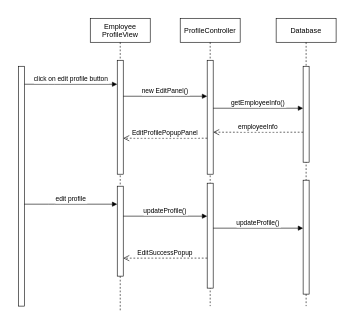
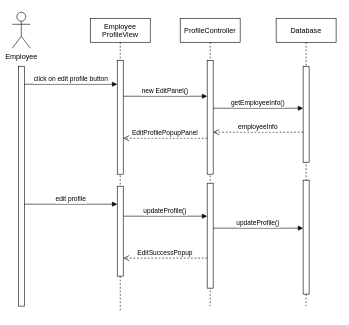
node "Employee": added
